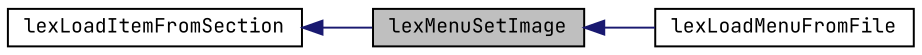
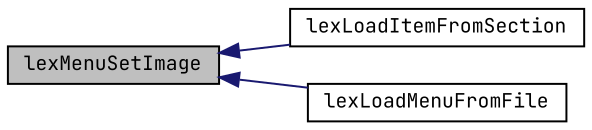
edge "lexMenuSetImage" -> "lexLoadItemFromSection": reversed
